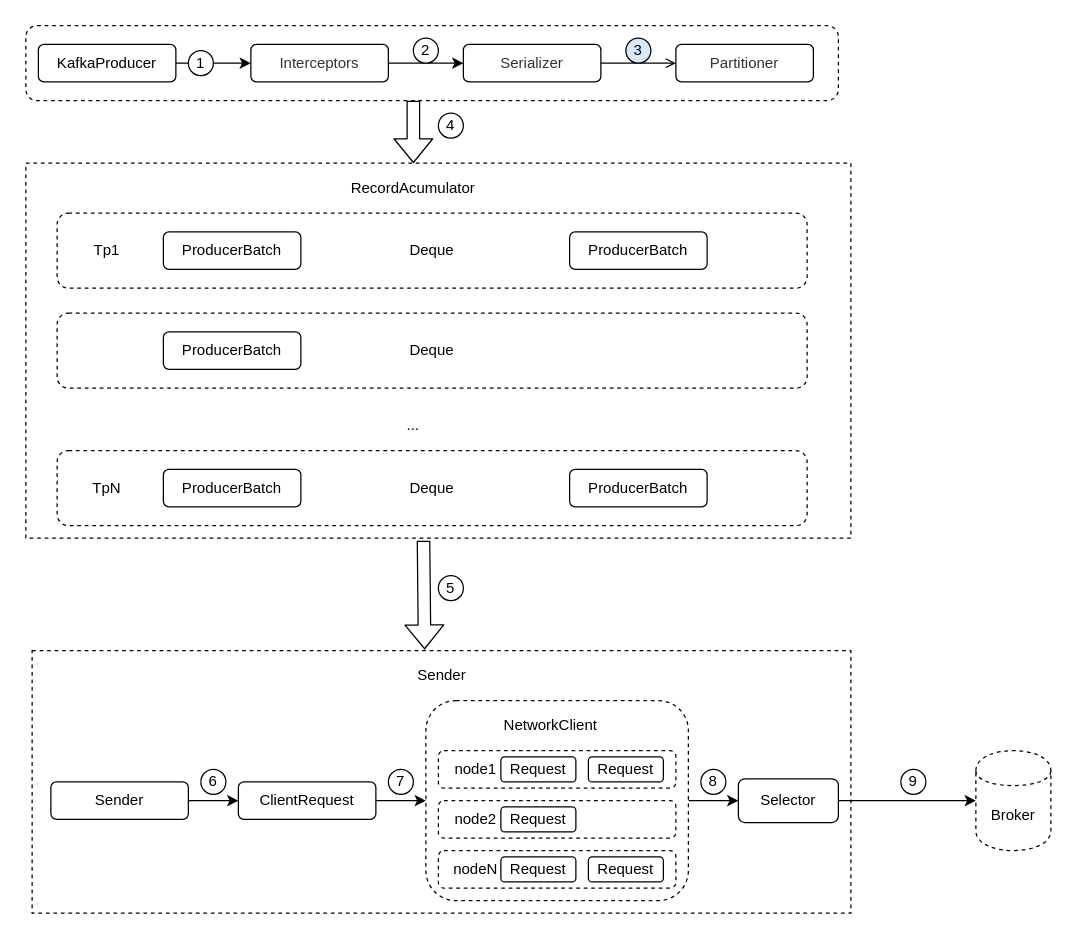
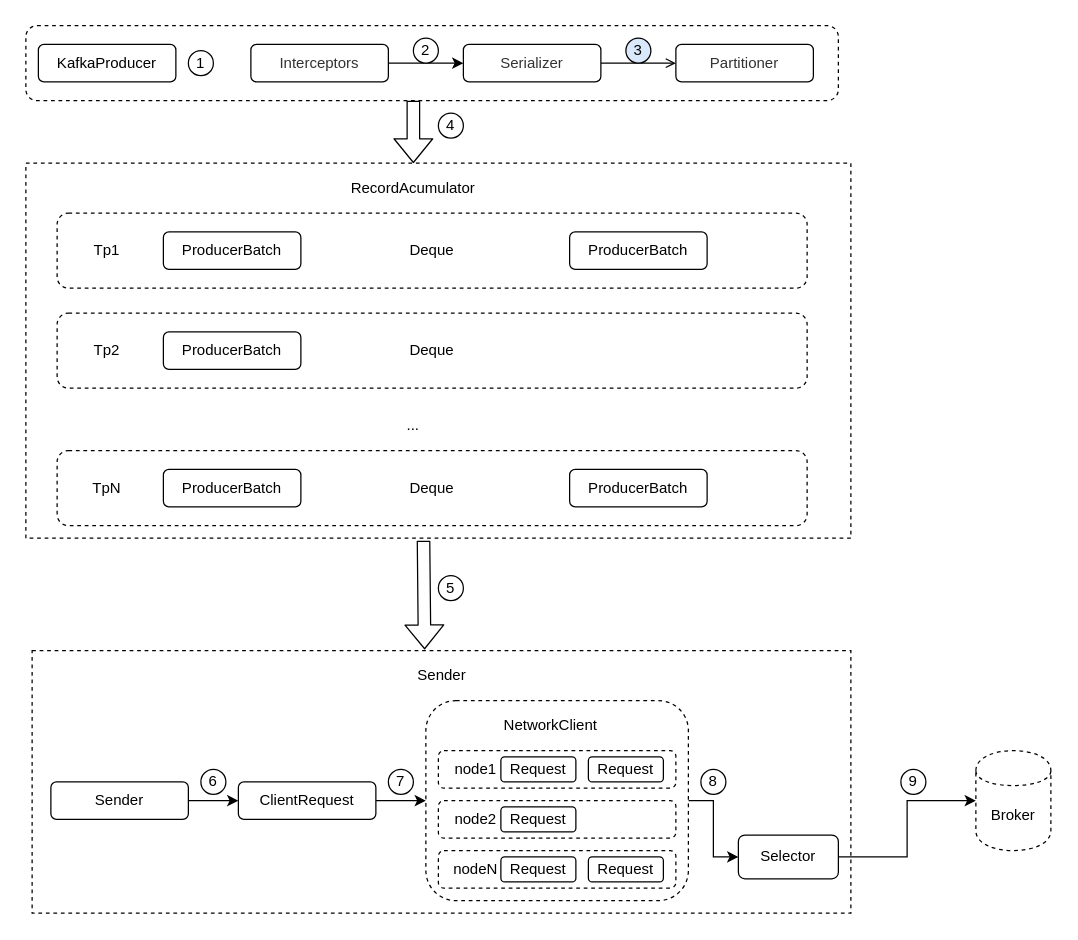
edge "KafkaProducer" -> "Interceptors": removed
node "Tp2": added
node "Selector": moved (788, 801) -> (788, 857)
